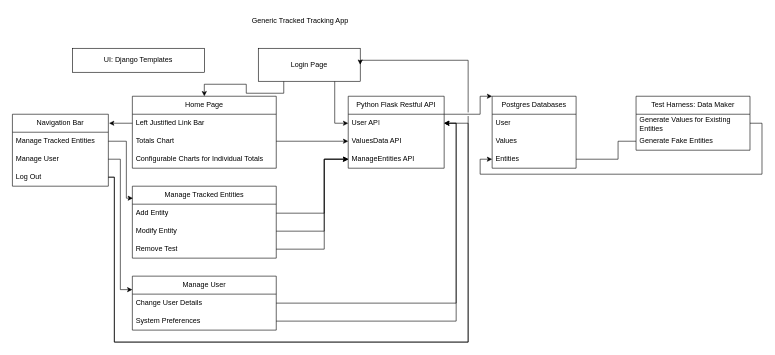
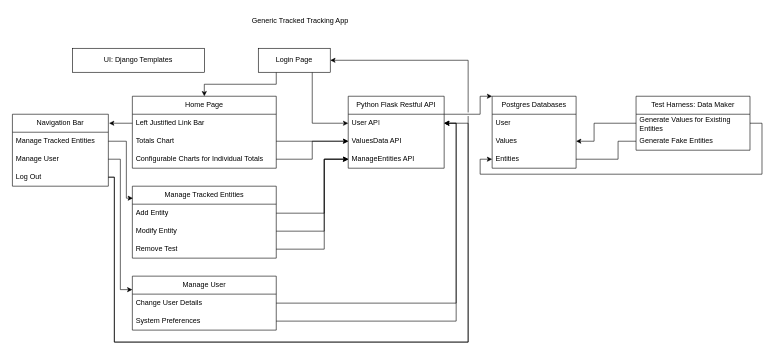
node "Login Page": size 102x33 -> 72x24
edge "Generate Values for Existing Entities" -> "Values": added
edge "Configurable Charts for Individual Totals" -> "ValuesData API": added
